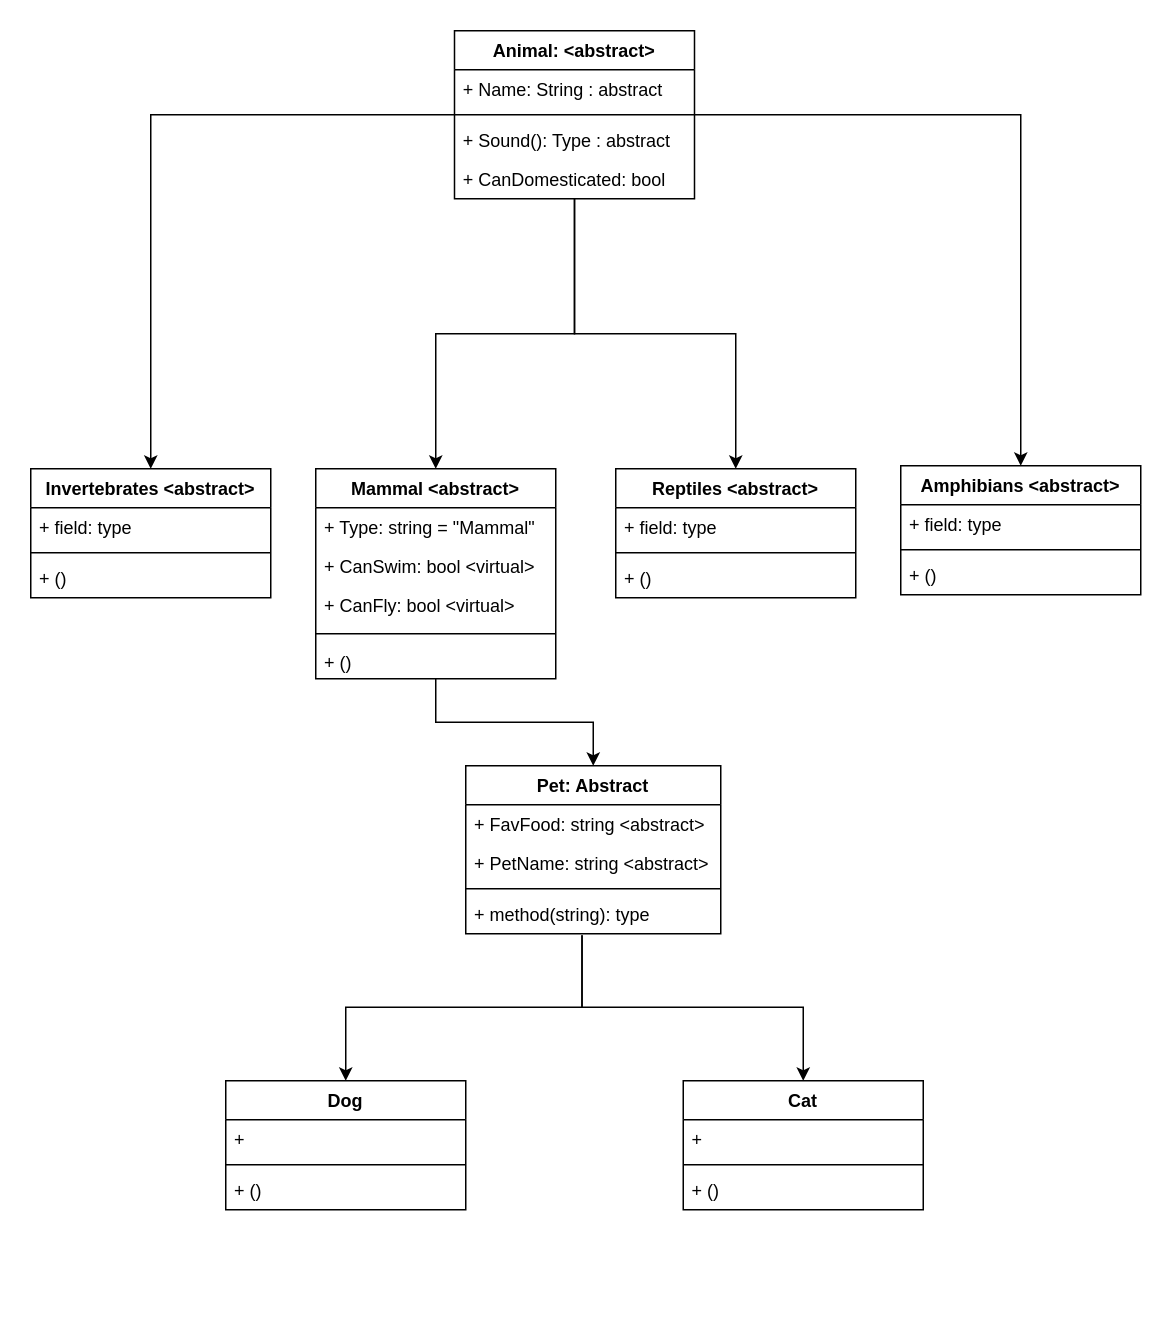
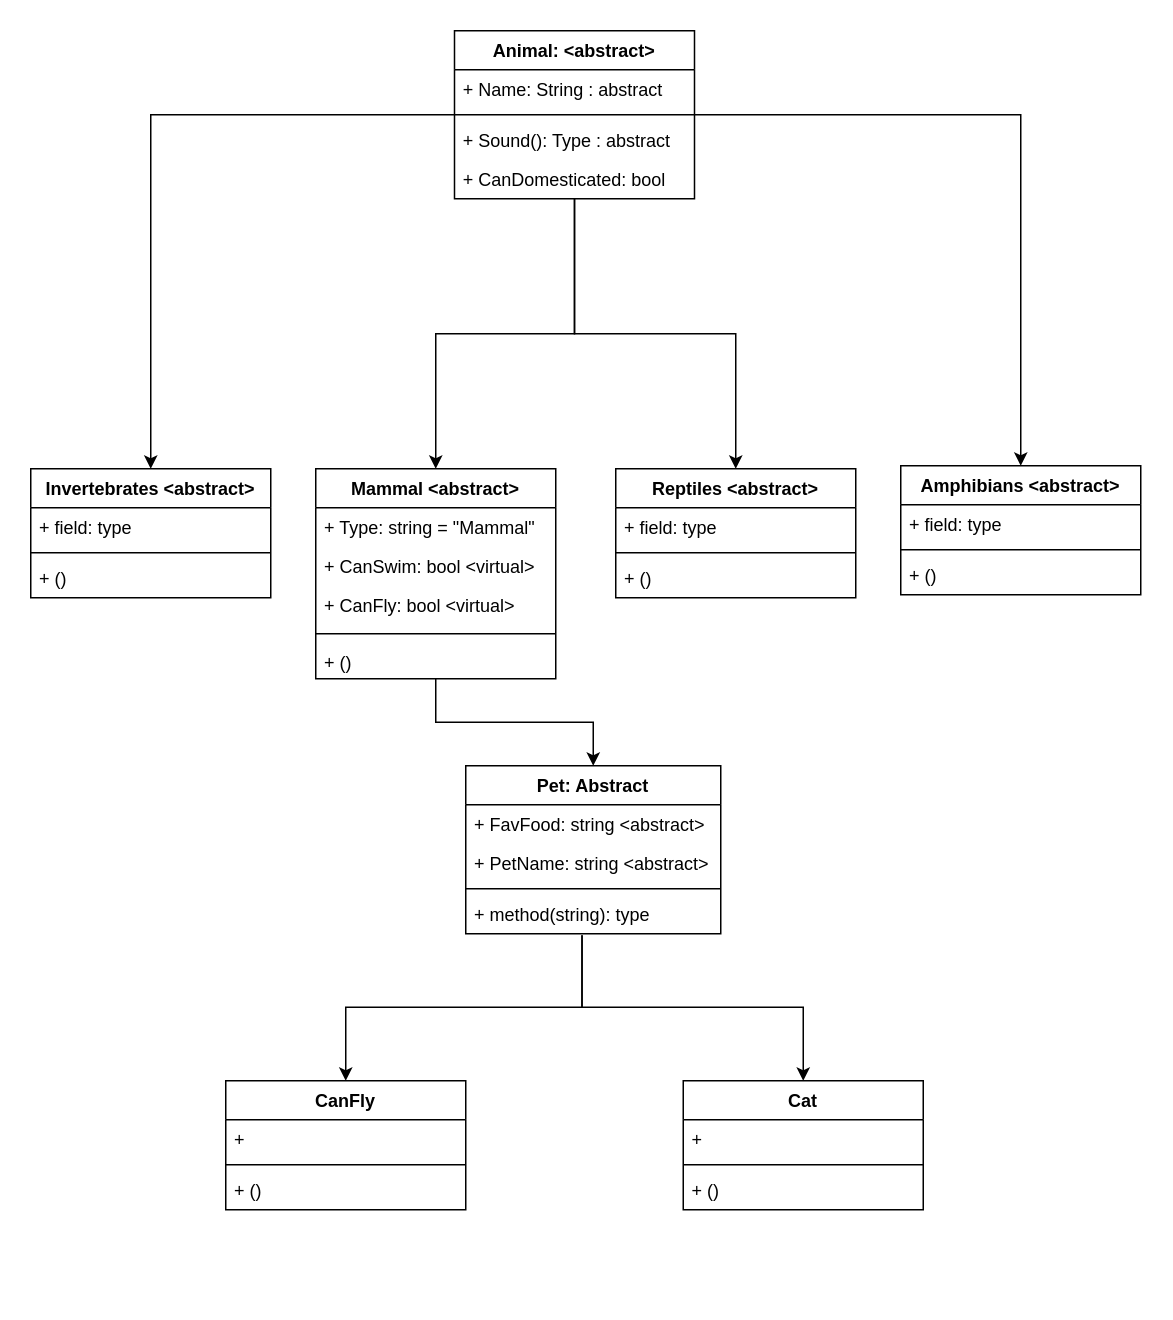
node "Dog": label "Dog" -> "CanFly"
